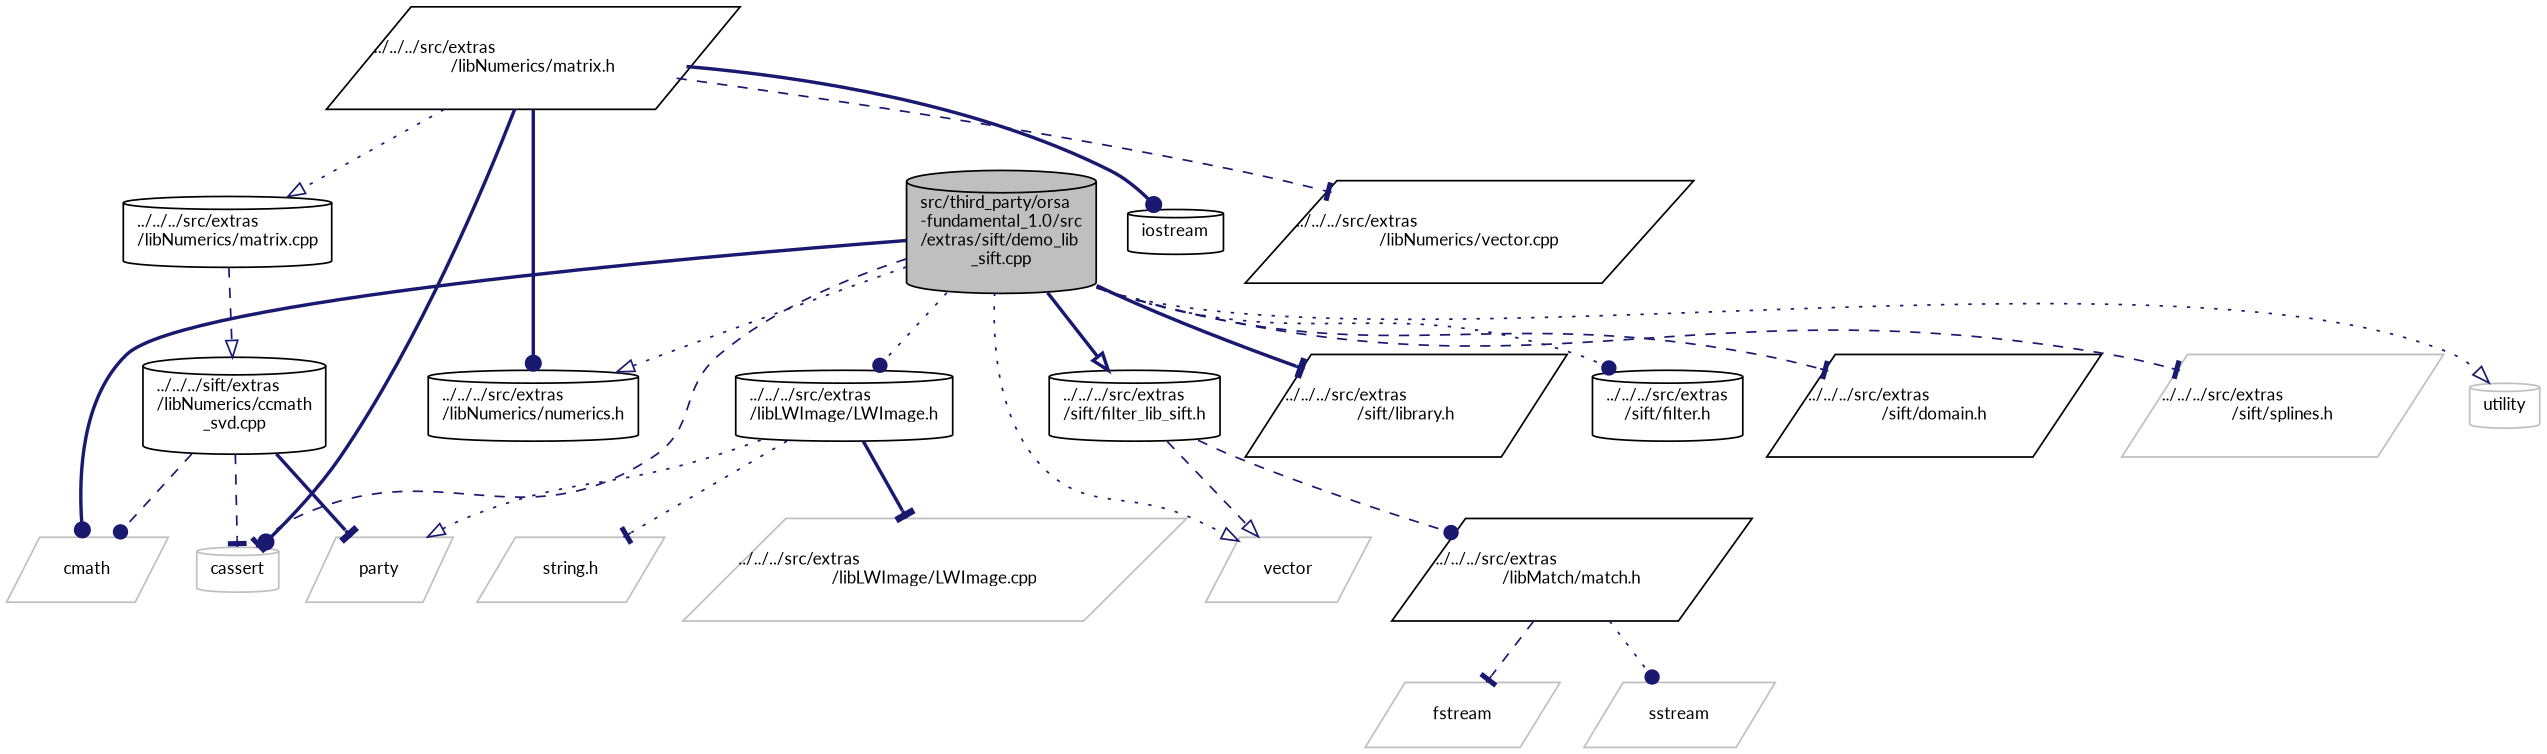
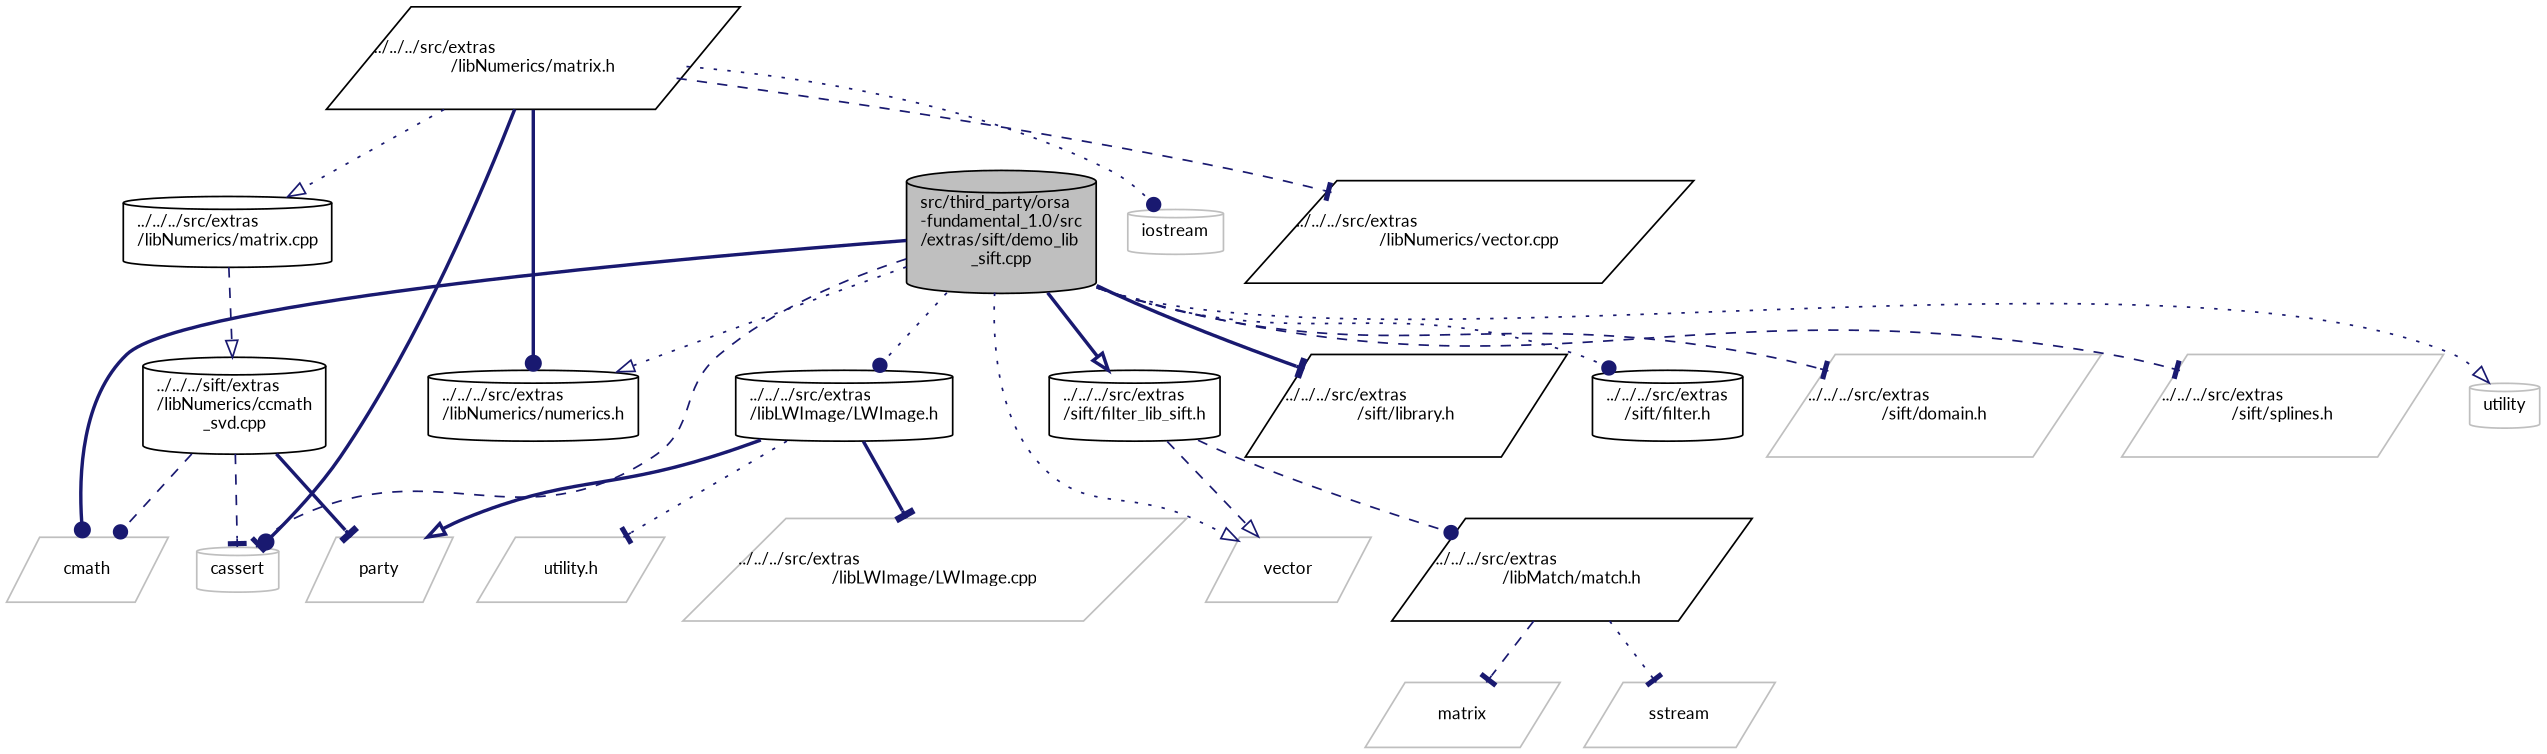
edge "../../../src/extras /libNumerics/matrix.h" -> "iostream": style bold -> dotted
node "iostream": color black -> grey75
node "../../../src/extras /sift/domain.h": color black -> grey75
edge "../../../src/extras /libLWImage/LWImage.h" -> "party": style dotted -> bold
node "string.h": label "string.h" -> "utility.h"
edge "../../../src/extras /libMatch/match.h" -> "sstream": arrowhead dot -> tee
node "fstream": label "fstream" -> "matrix"
